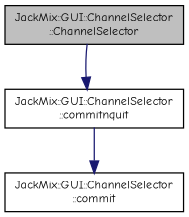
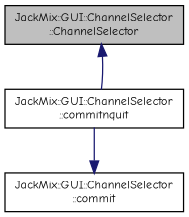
edge "JackMix::GUI::ChannelSelector ::ChannelSelector" -> "JackMix::GUI::ChannelSelector ::commitnquit": reversed
